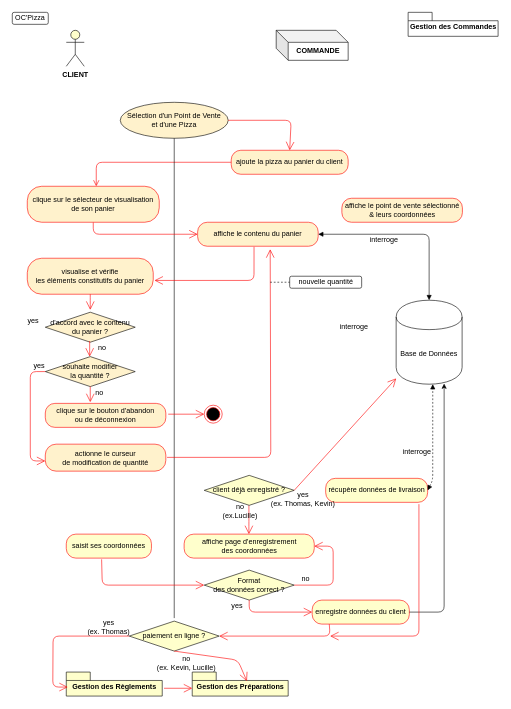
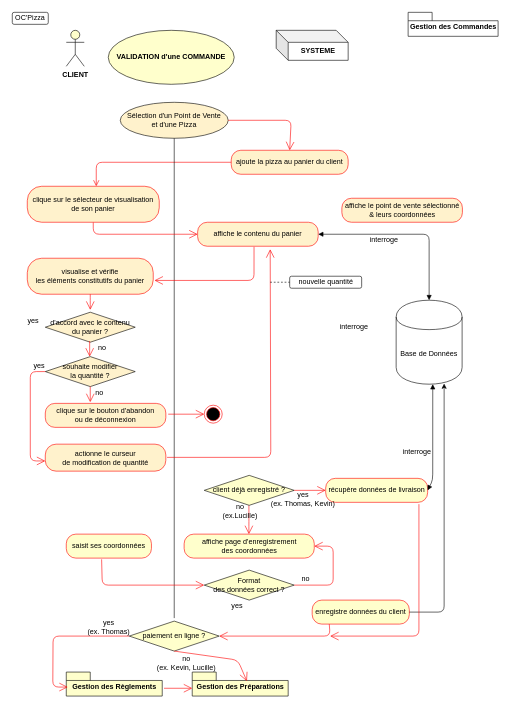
node "COMMANDE": label "COMMANDE" -> "SYSTEME"
node "VALIDATION d'une COMMANDE": added
edge "client déjà enregistré ?" -> "Base de Données": now "client déjà enregistré ?" -> "récupère données de livraison"
edge "Base de Données" -- "récupère données de livraison": style dashed -> solid
edge "Format des données correct ?" -> "enregistre données du client": removed
